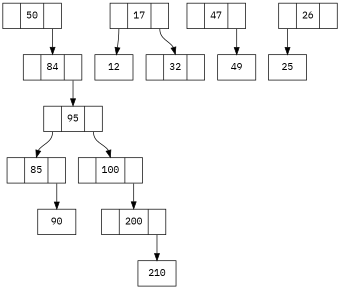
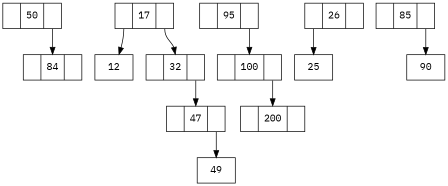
edge "84" -> "95": removed
edge "32" -> "47": added
edge "95" -> "85": removed
node "210": removed
